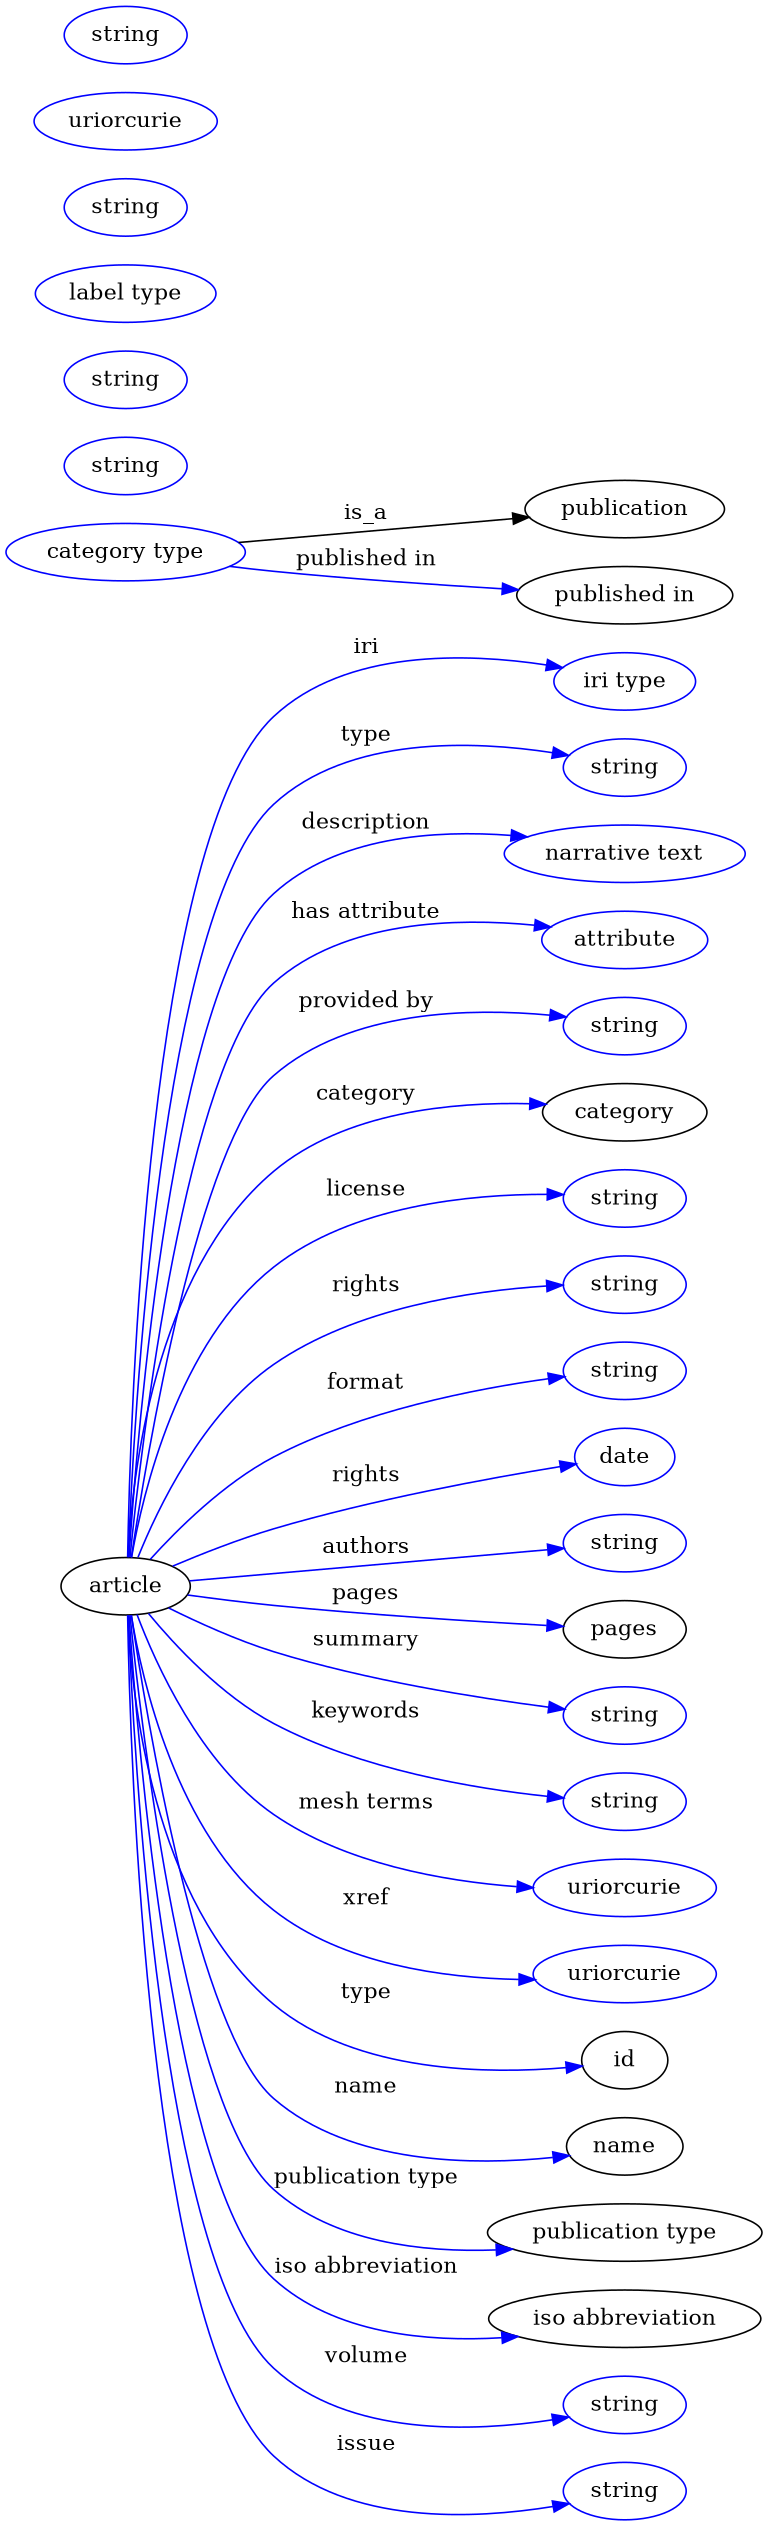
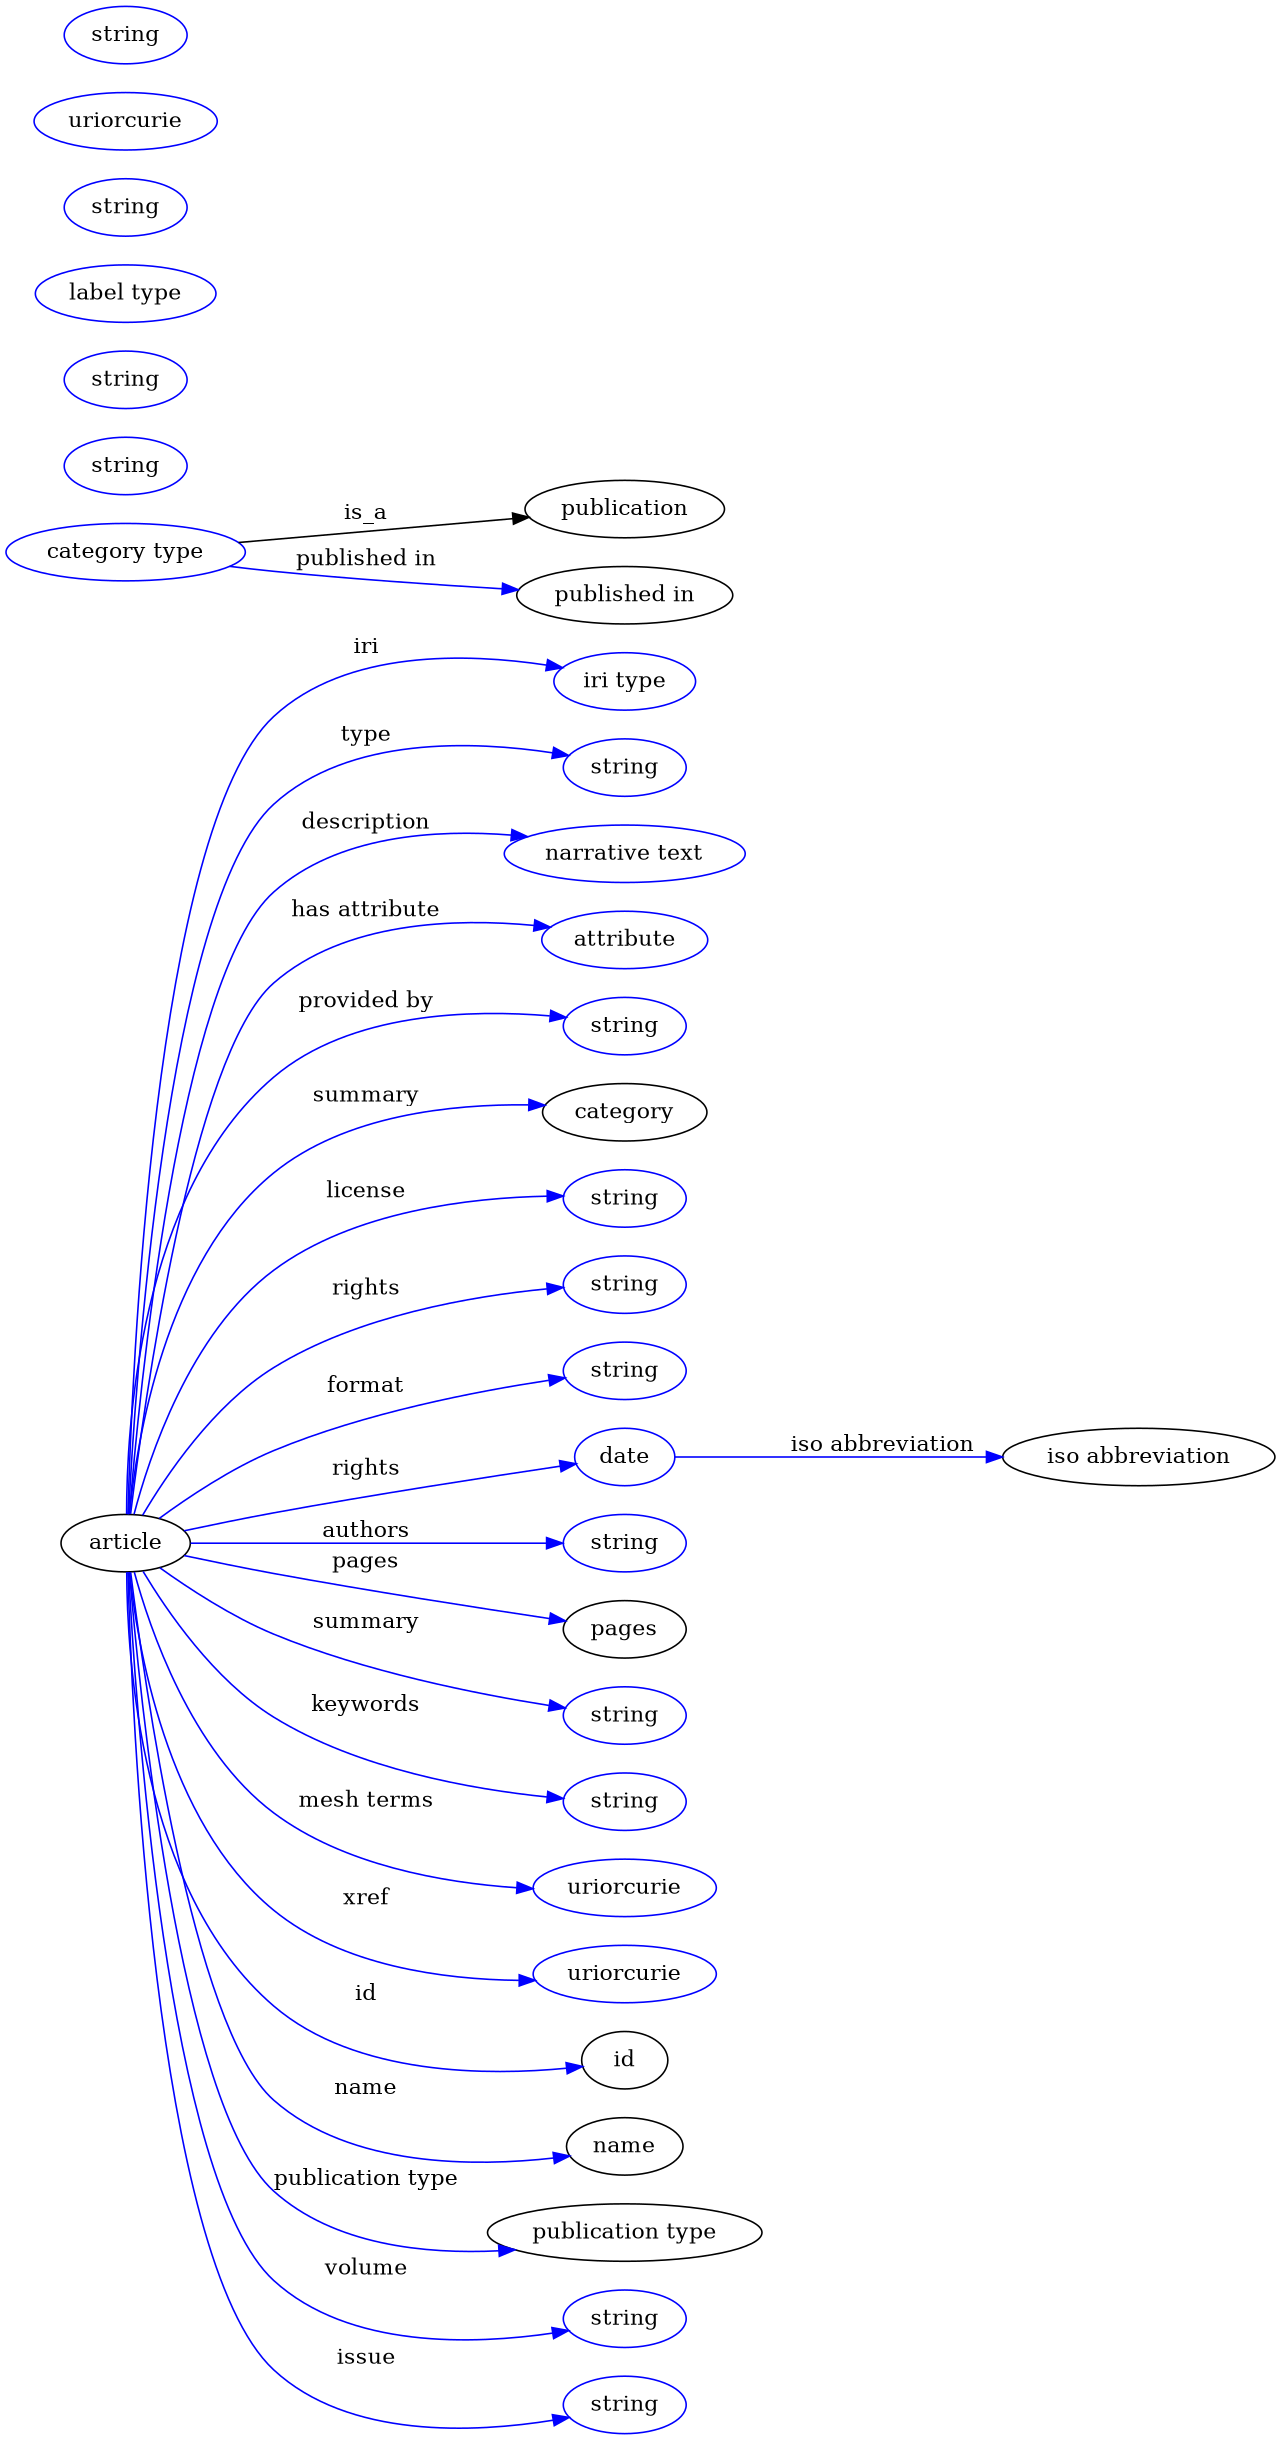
edge "article" -> "category": label "category" -> "summary"
edge "article" -> "id": label "type" -> "id"
edge "article" -> "iso abbreviation": now "date" -> "iso abbreviation"
